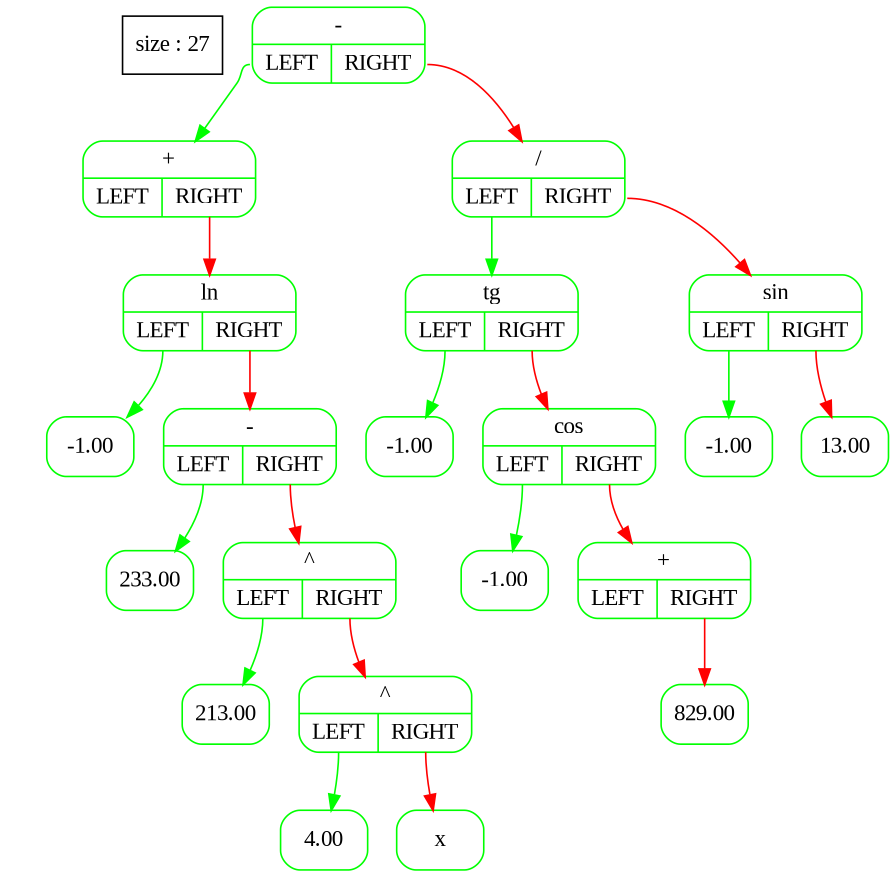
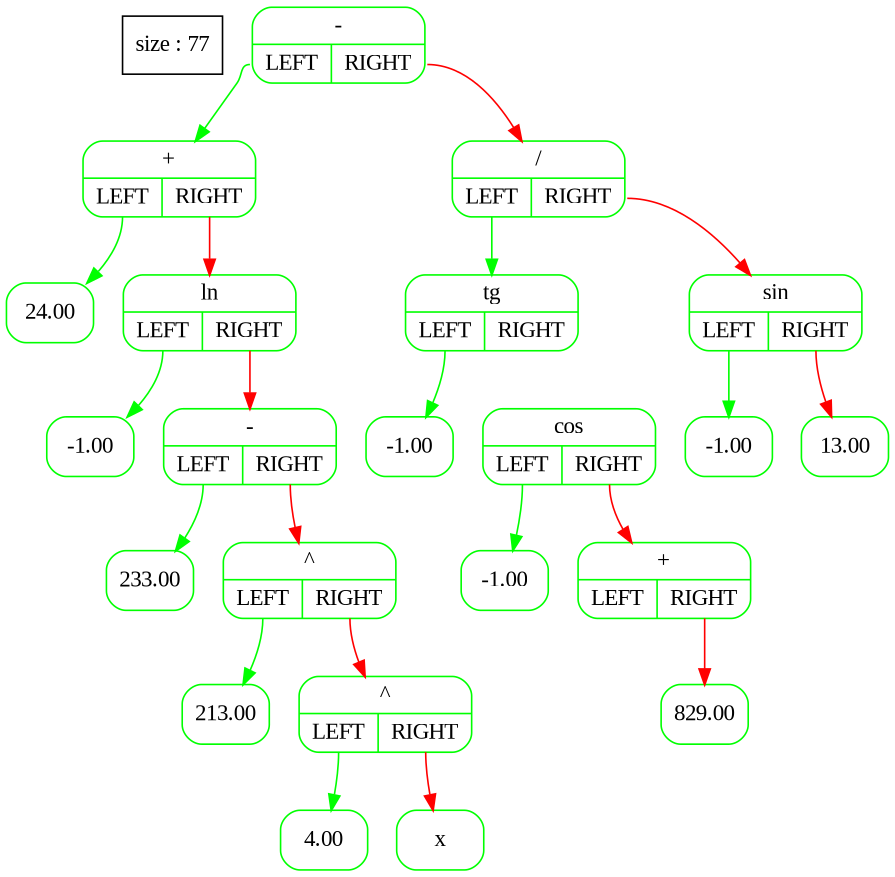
node "size : 27": label "size : 27" -> "size : 77"
node "24.00": added
edge "tg" -> "cos": removed
